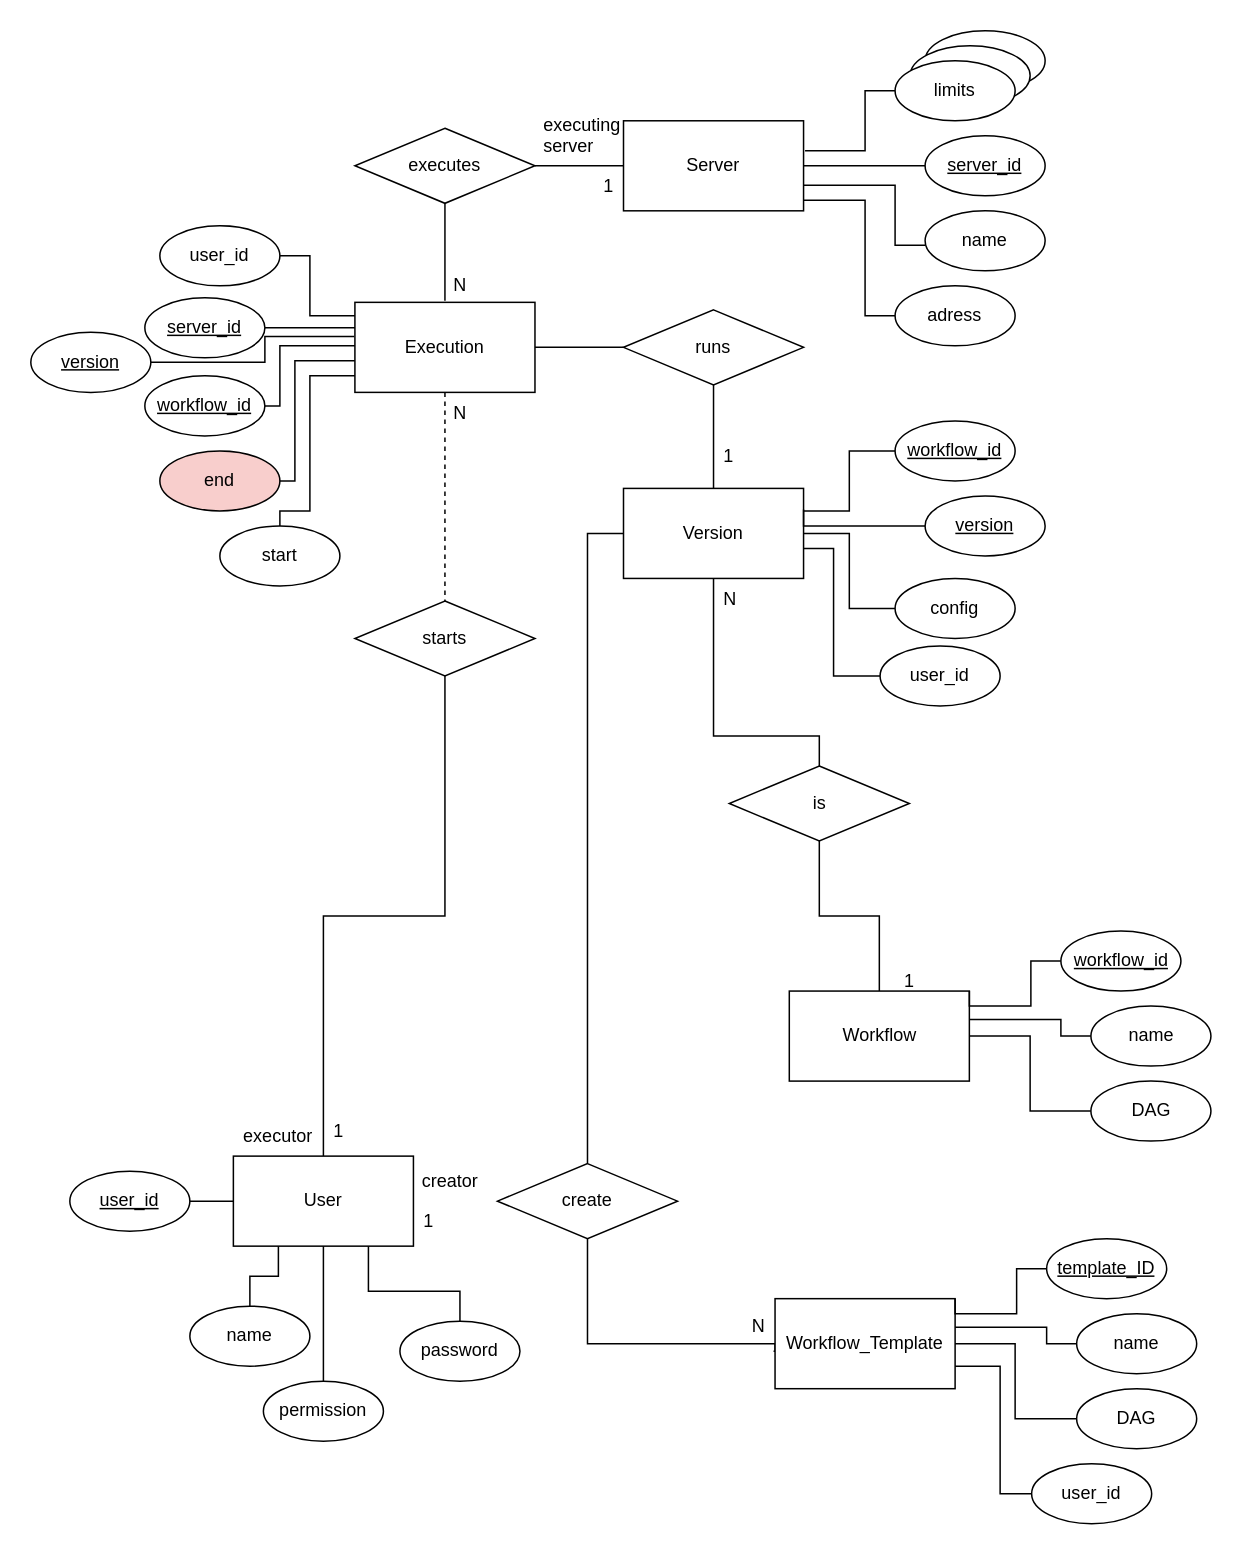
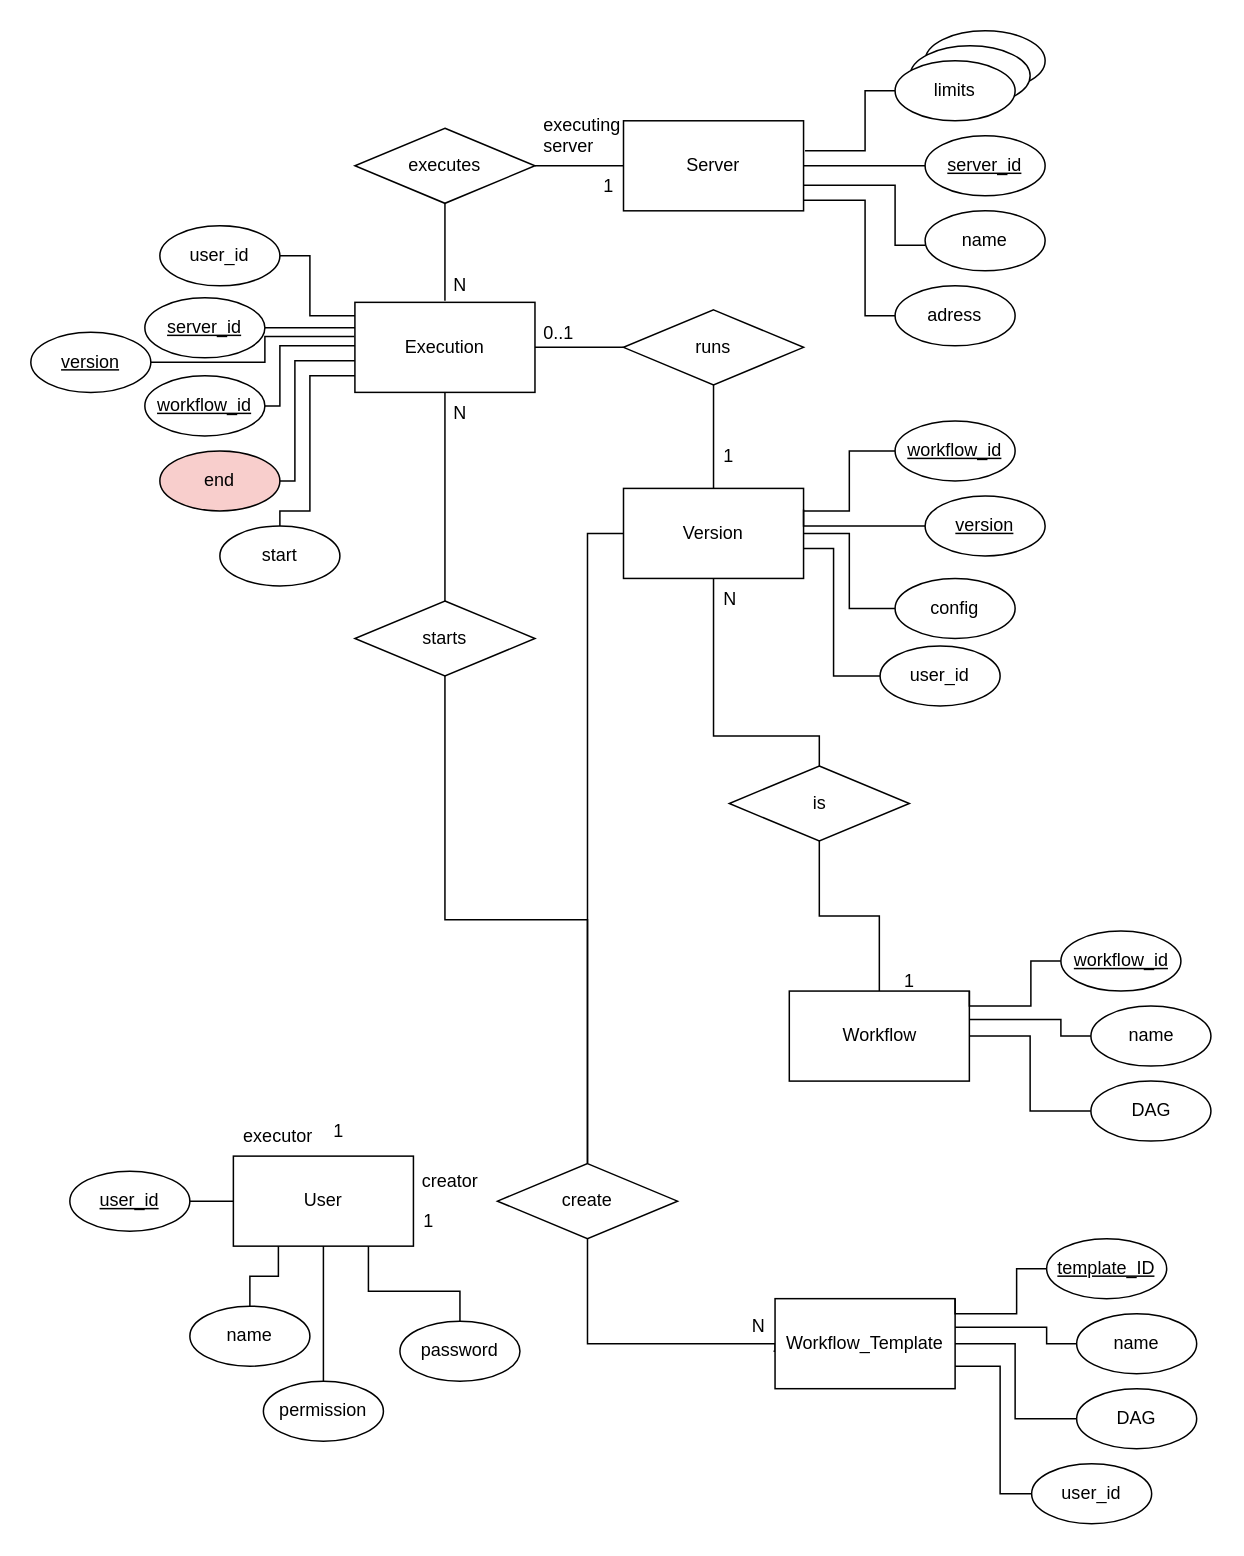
node "0..1": added
edge "Execution" -- "starts": style dashed -> solid
edge "starts" -- "User": now "starts" -- "create"
